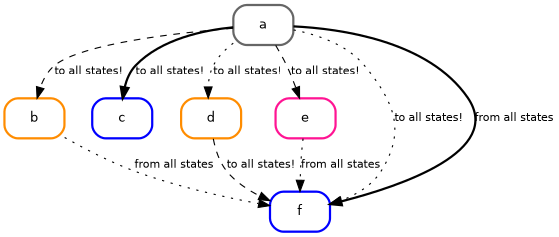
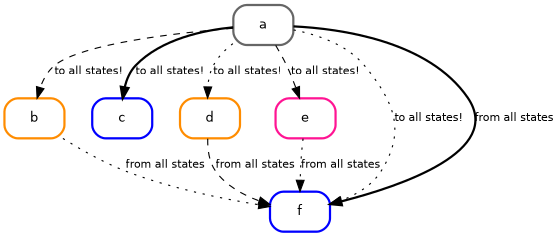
edge "d" -- "f": label "to all states!" -> "from all states"
